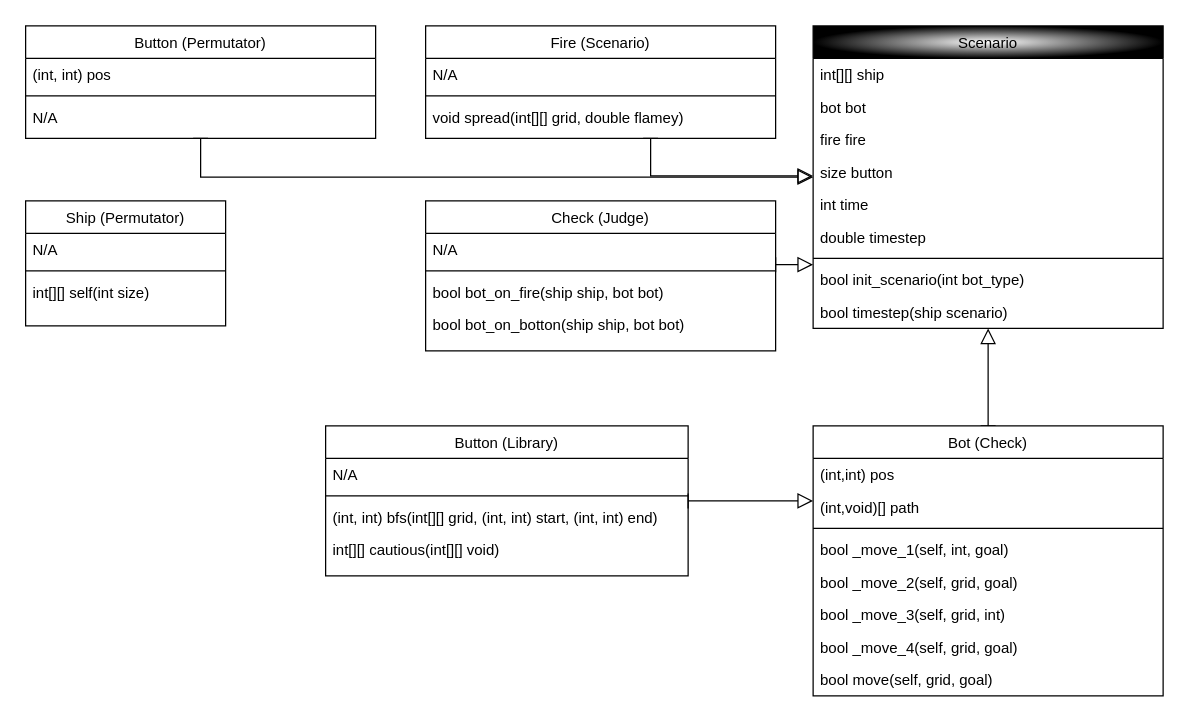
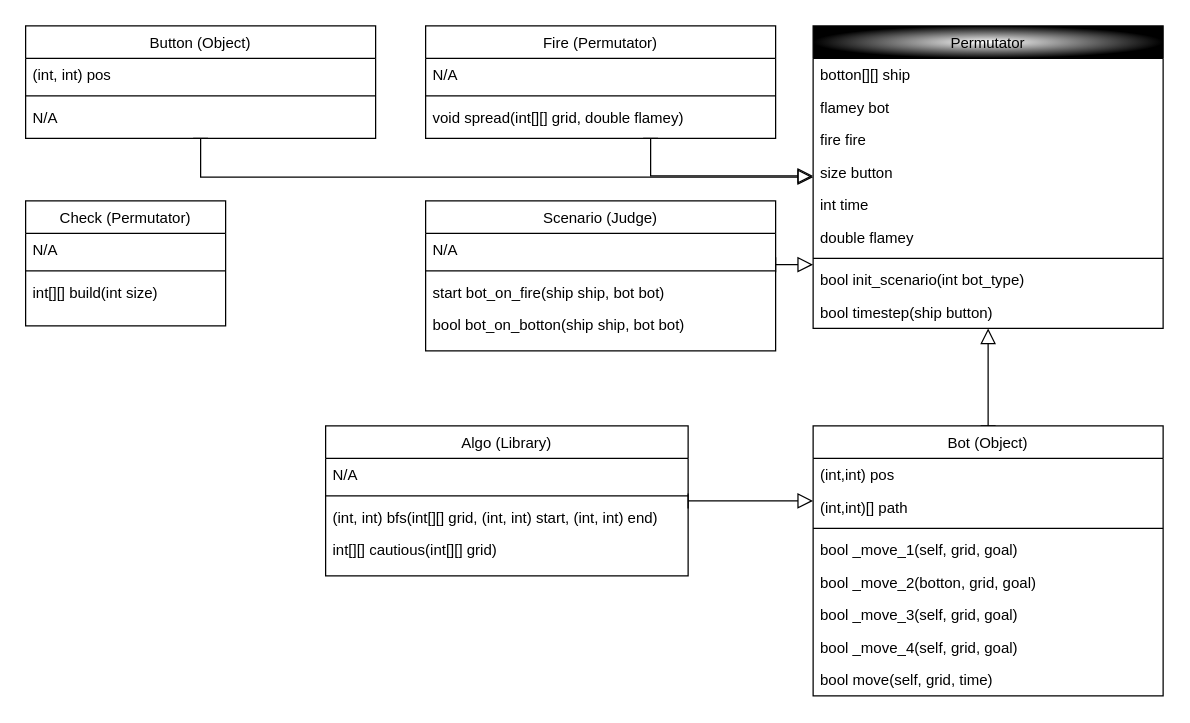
node "Button (Permutator)": label "Button (Permutator)" -> "Button (Object)"
node "Fire (Scenario)": label "Fire (Scenario)" -> "Fire (Permutator)"
node "Scenario": label "Scenario" -> "Permutator"
node "int[][] ship": label "int[][] ship" -> "botton[][] ship"
node "bot bot": label "bot bot" -> "flamey bot"
node "Ship (Permutator)": label "Ship (Permutator)" -> "Check (Permutator)"
node "Check (Judge)": label "Check (Judge)" -> "Scenario (Judge)"
node "double timestep": label "double timestep" -> "double flamey"
node "int[][] self(int size)": label "int[][] self(int size)" -> "int[][] build(int size)"
node "bool bot_on_fire(ship ship, bot bot)": label "bool bot_on_fire(ship ship, bot bot)" -> "start bot_on_fire(ship ship, bot bot)"
node "bool timestep(ship scenario)": label "bool timestep(ship scenario)" -> "bool timestep(ship button)"
node "Button (Library)": label "Button (Library)" -> "Algo (Library)"
node "Bot (Check)": label "Bot (Check)" -> "Bot (Object)"
node "(int,void)[] path": label "(int,void)[] path" -> "(int,int)[] path"
node "int[][] cautious(int[][] void)": label "int[][] cautious(int[][] void)" -> "int[][] cautious(int[][] grid)"
node "bool _move_1(self, int, goal)": label "bool _move_1(self, int, goal)" -> "bool _move_1(self, grid, goal)"
node "bool _move_2(self, grid, goal)": label "bool _move_2(self, grid, goal)" -> "bool _move_2(botton, grid, goal)"
node "bool _move_3(self, grid, int)": label "bool _move_3(self, grid, int)" -> "bool _move_3(self, grid, goal)"
node "bool move(self, grid, goal)": label "bool move(self, grid, goal)" -> "bool move(self, grid, time)"
